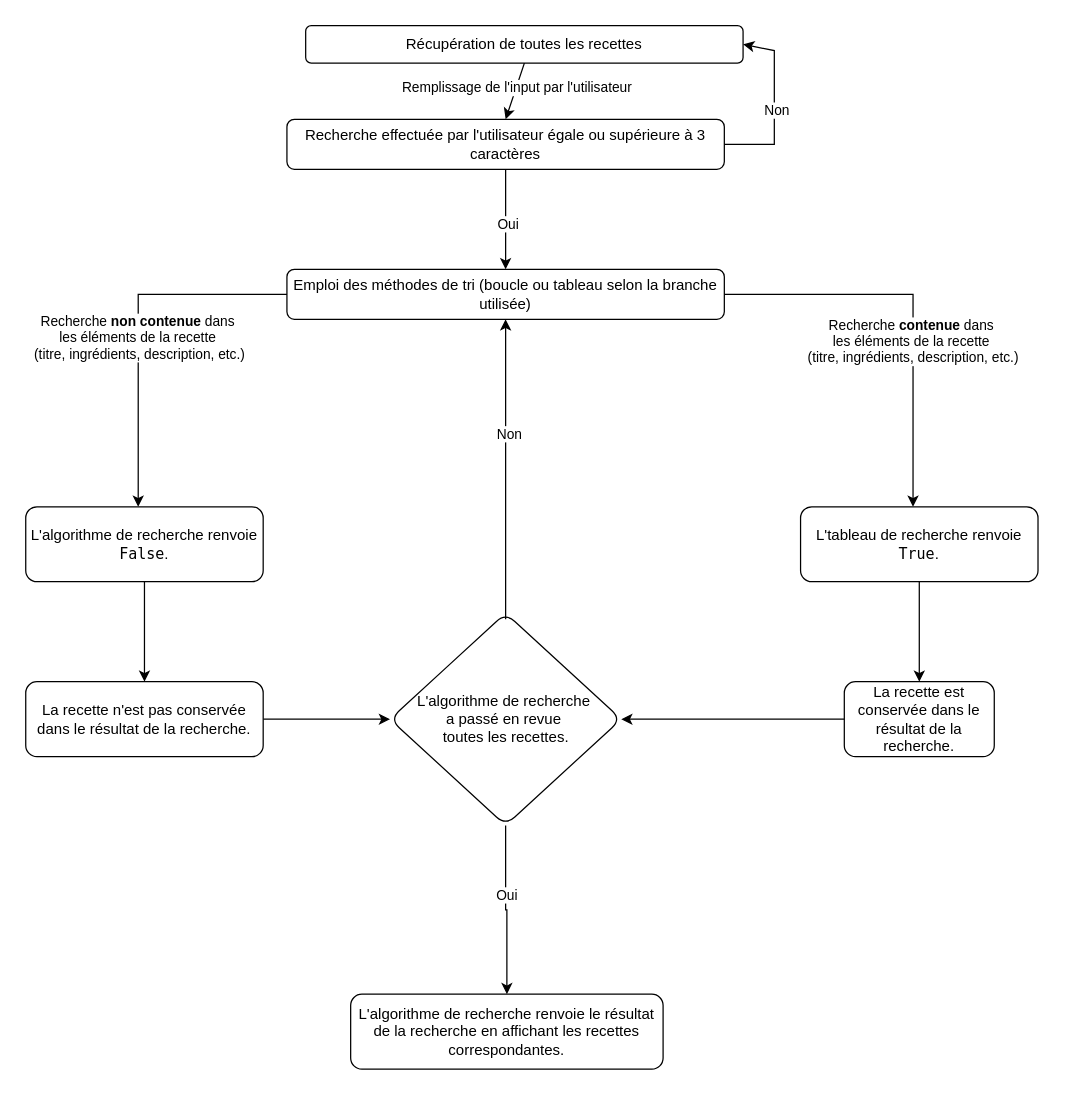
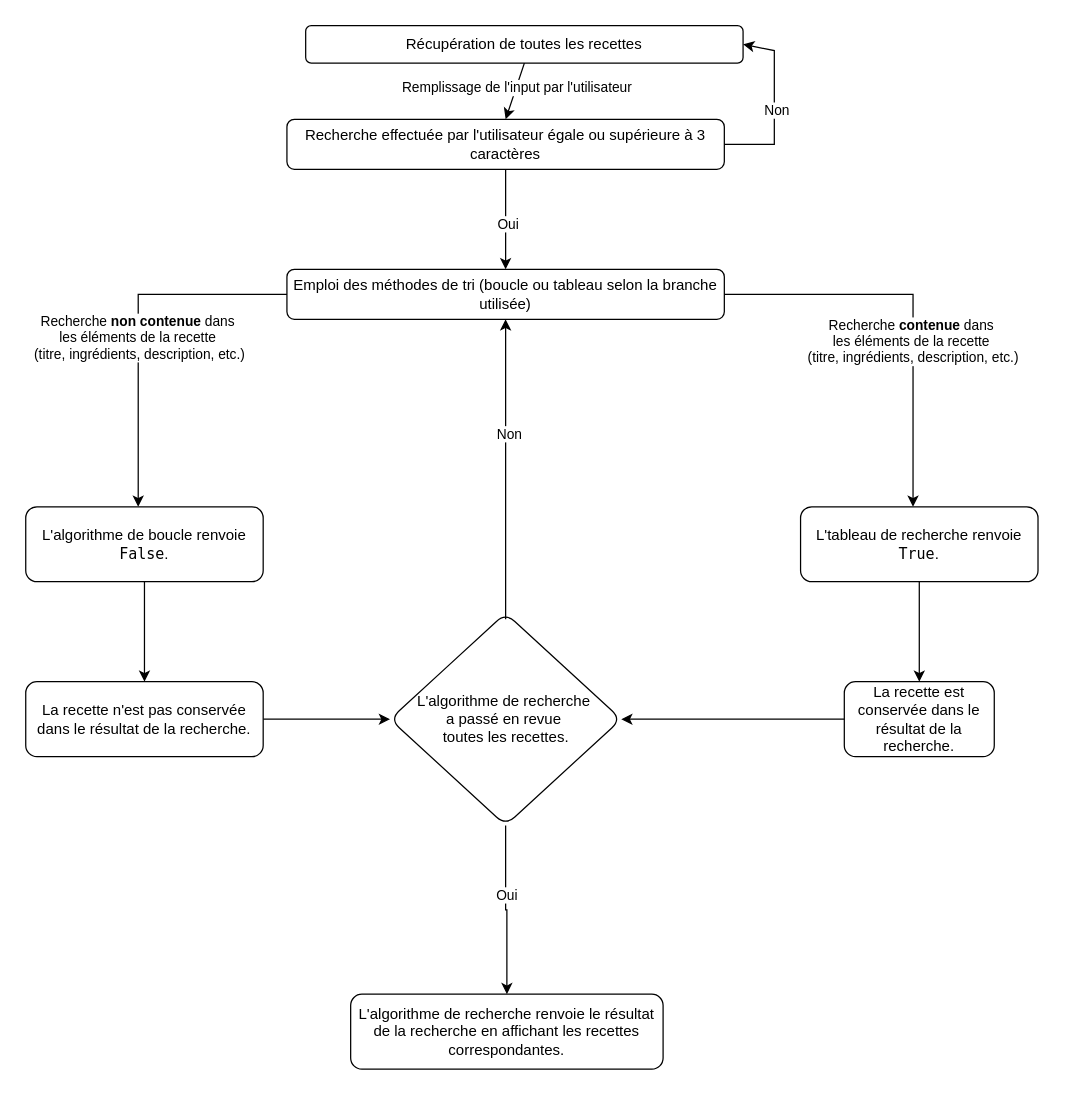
node "L'algorithme de recherche renvoie False.": label "L'algorithme de recherche renvoie False." -> "L'algorithme de boucle renvoie False."
